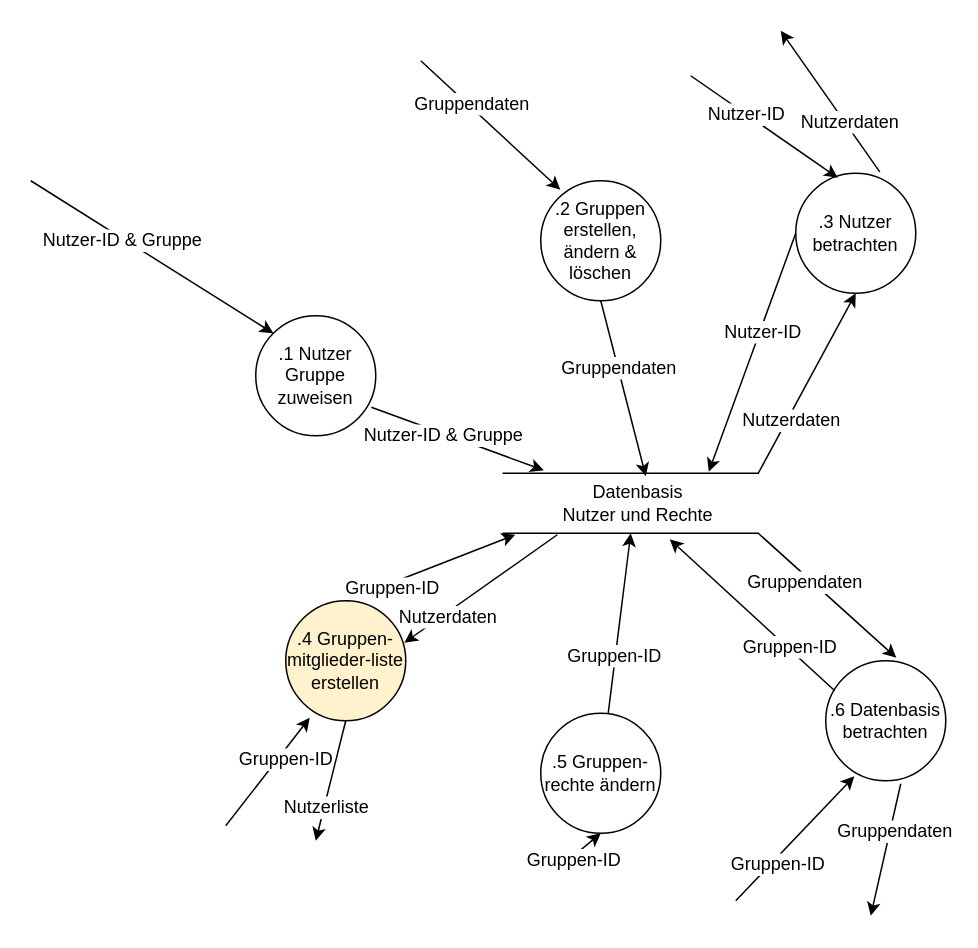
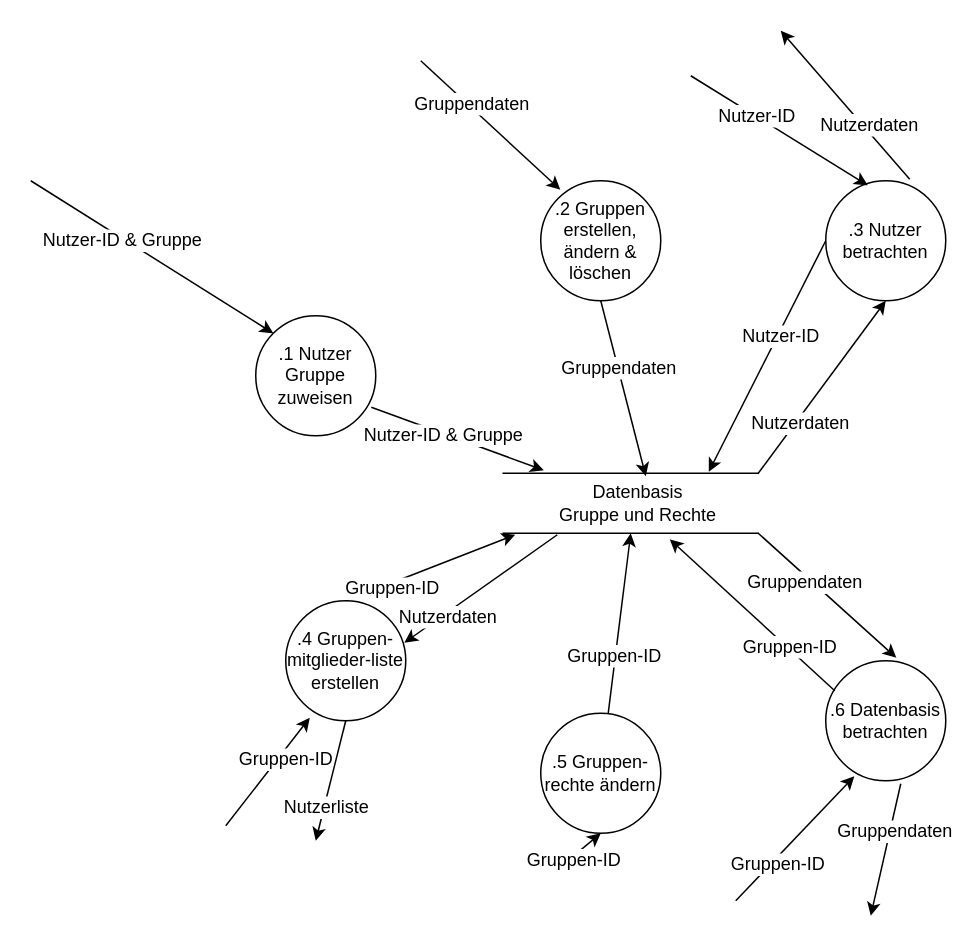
node ".3 Nutzer betrachten": moved (856, 233) -> (886, 241)
node "Datenbasis Nutzer und Rechte": label "Datenbasis Nutzer und Rechte" -> "Datenbasis Gruppe und Rechte"
node ".4 Gruppen-mitglieder-liste erstellen": fillcolor #fff2cc -> #ffffff
